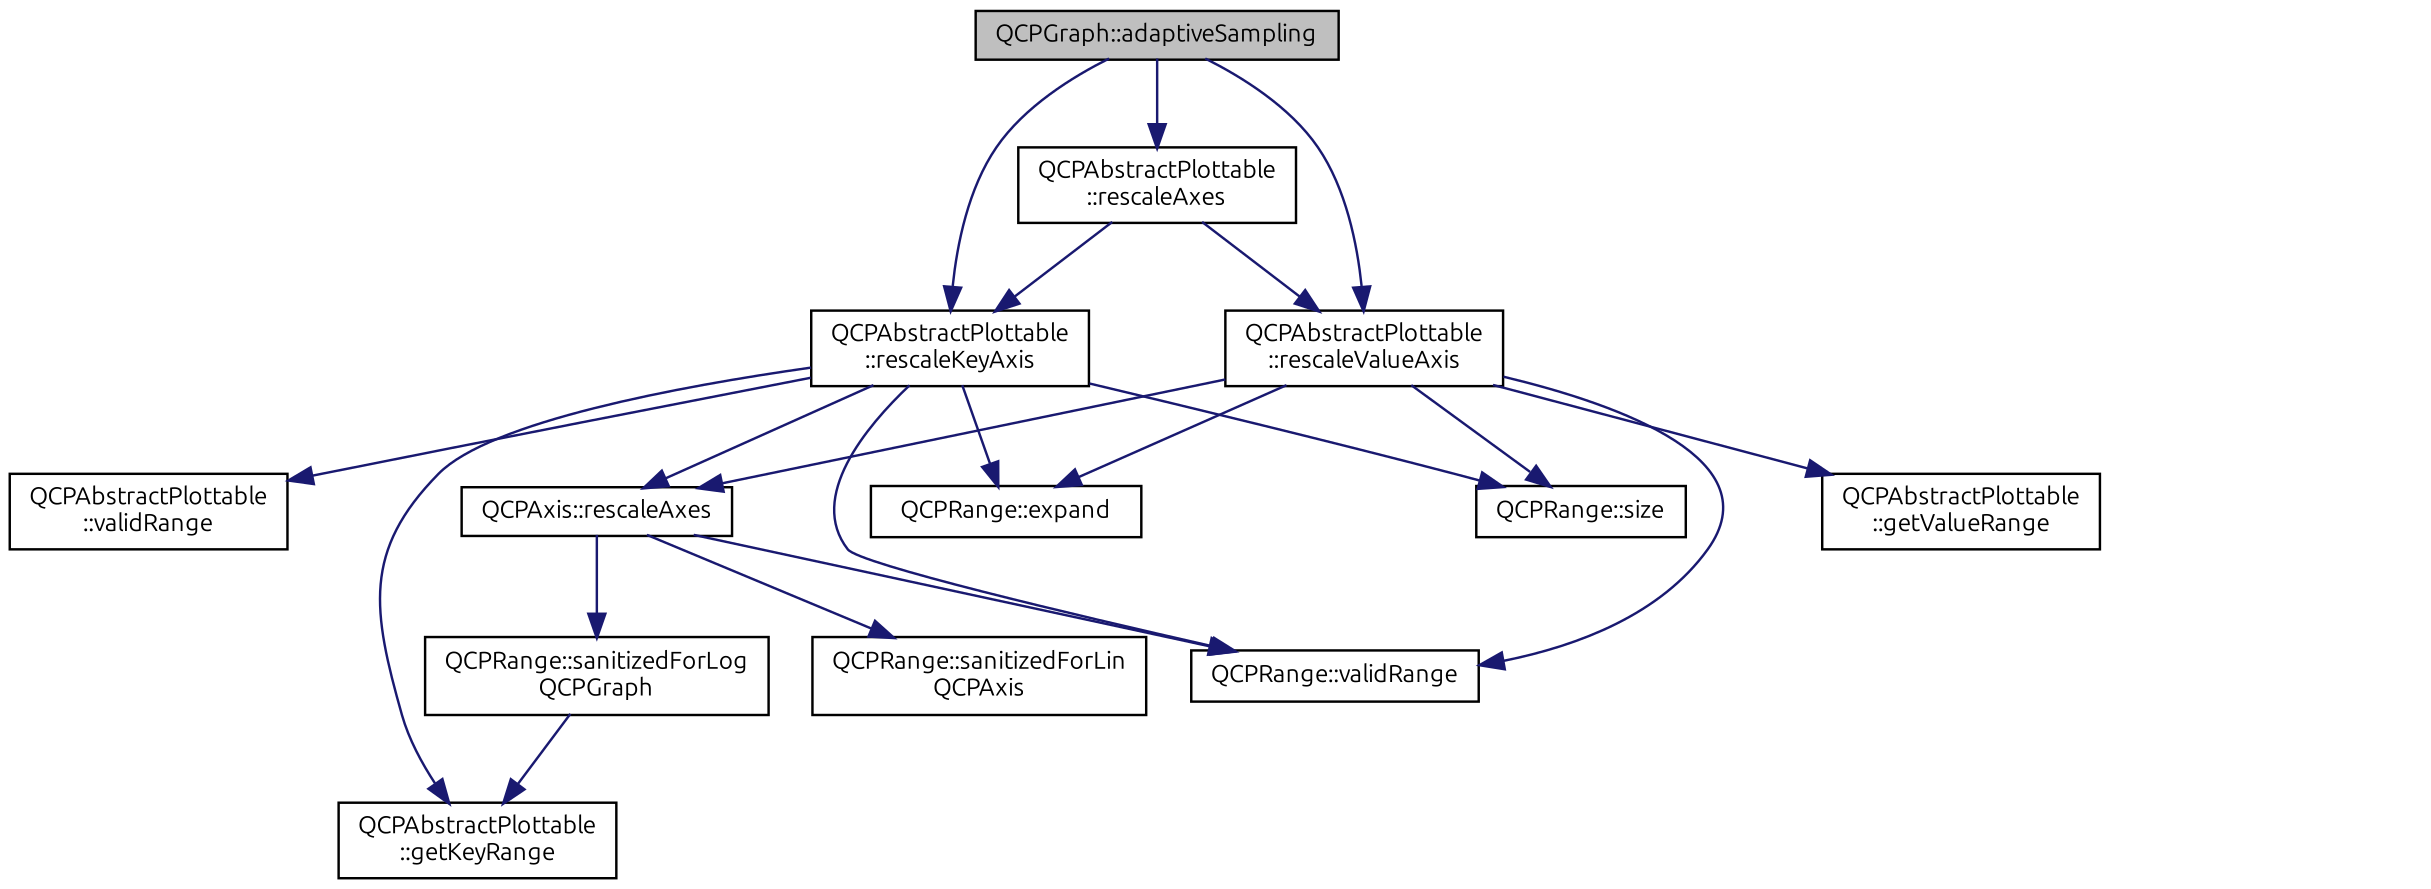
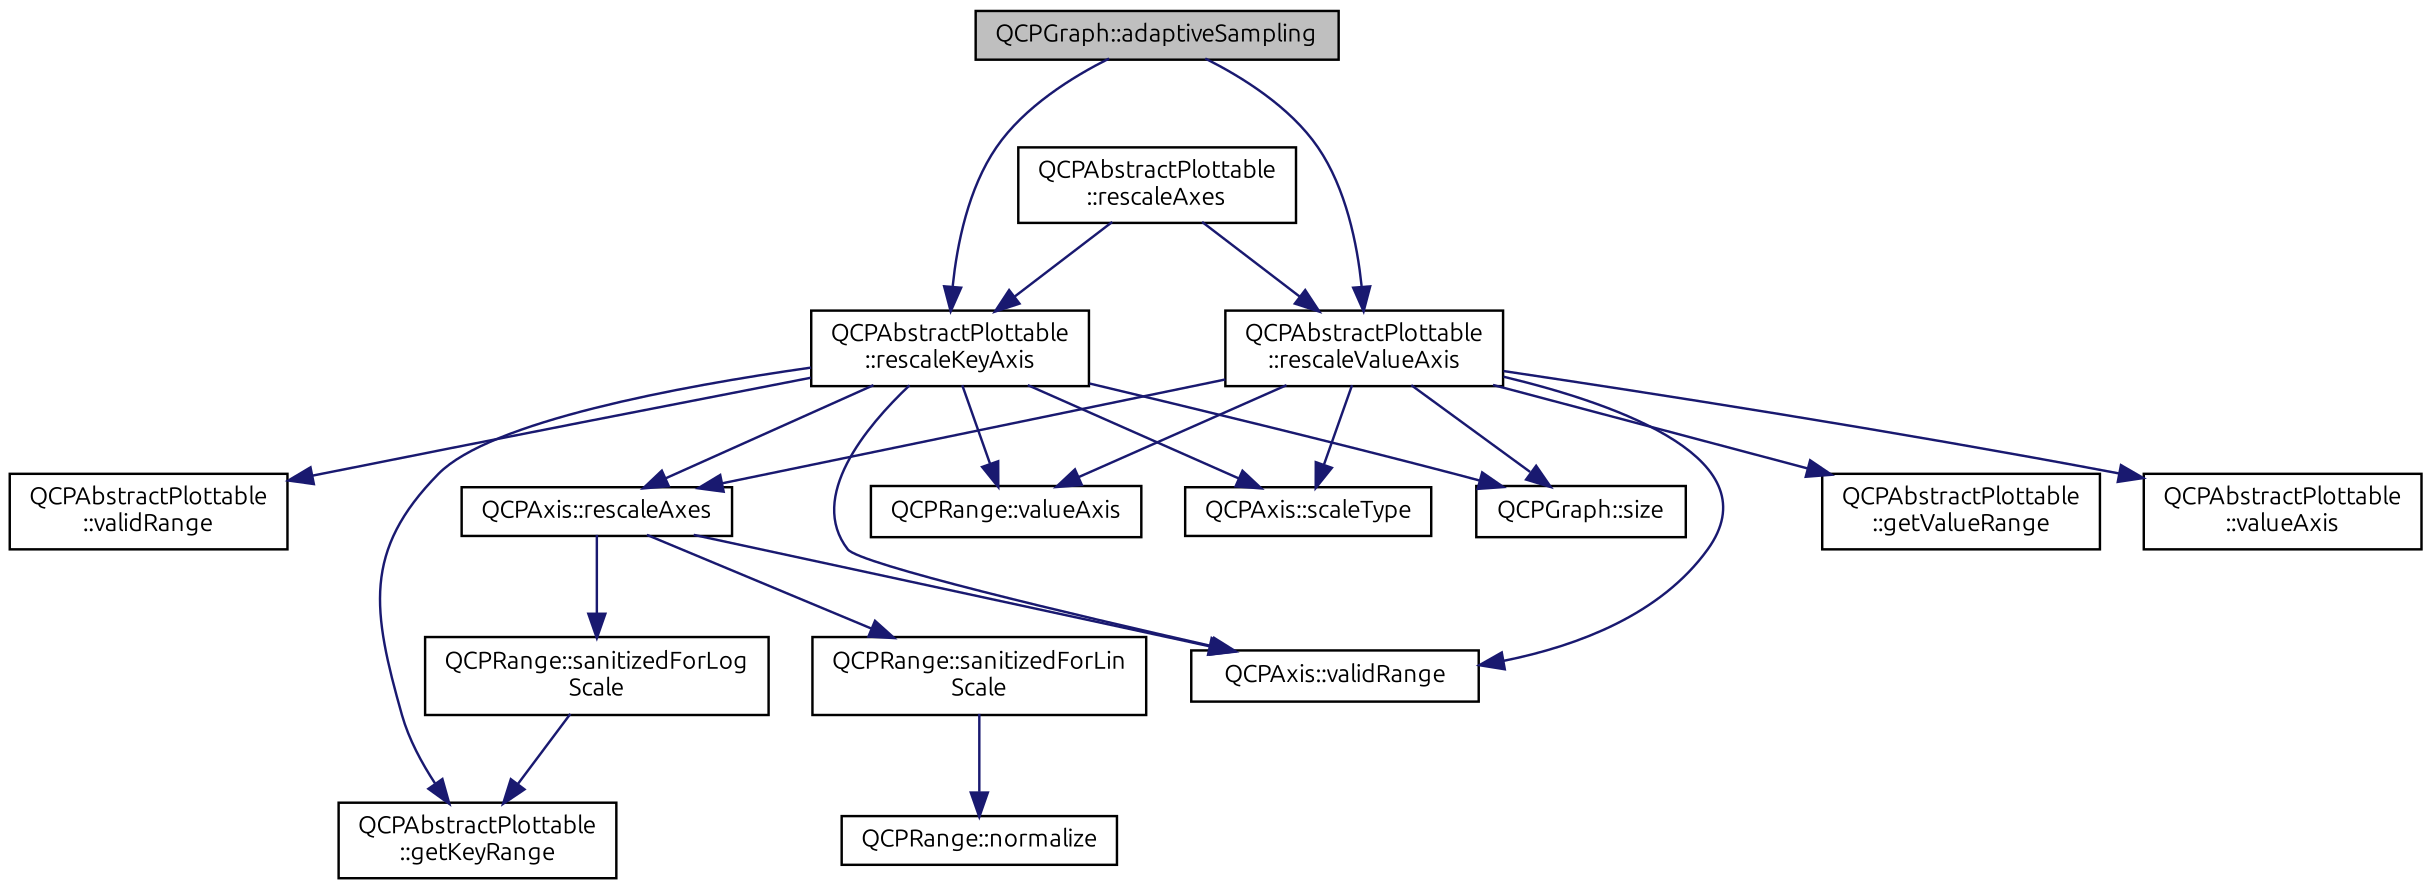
edge "QCPGraph::adaptiveSampling" -> "QCPAbstractPlottable ::rescaleAxes": removed
node "QCPRange::expand": label "QCPRange::expand" -> "QCPRange::valueAxis"
node "QCPAxis::scaleType": added
node "QCPRange::size": label "QCPRange::size" -> "QCPGraph::size"
node "QCPAbstractPlottable ::valueAxis": added
node "QCPRange::sanitizedForLog QCPGraph": label "QCPRange::sanitizedForLog QCPGraph" -> "QCPRange::sanitizedForLog Scale"
node "QCPRange::sanitizedForLin QCPAxis": label "QCPRange::sanitizedForLin QCPAxis" -> "QCPRange::sanitizedForLin Scale"
node "QCPRange::validRange": label "QCPRange::validRange" -> "QCPAxis::validRange"
node "QCPRange::normalize": added
